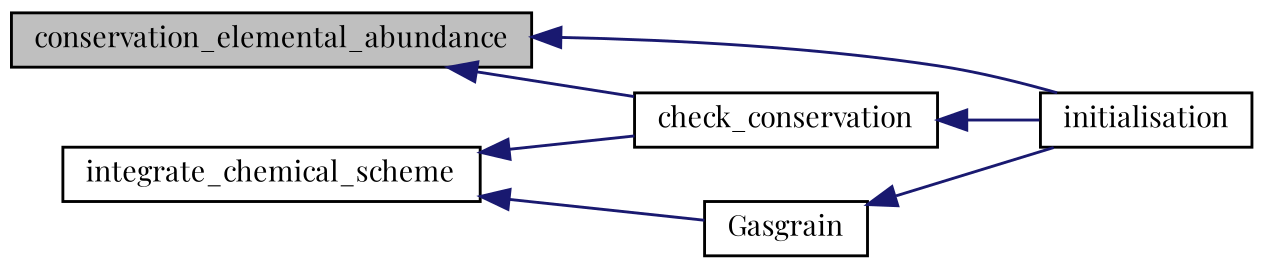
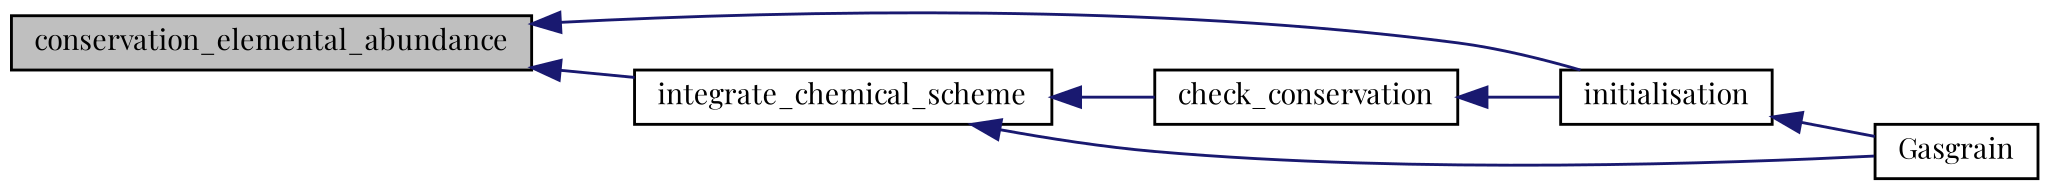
edge "check_conservation" -> "conservation_elemental_abundance": now "integrate_chemical_scheme" -> "conservation_elemental_abundance"
edge "initialisation" -> "Gasgrain": reversed
